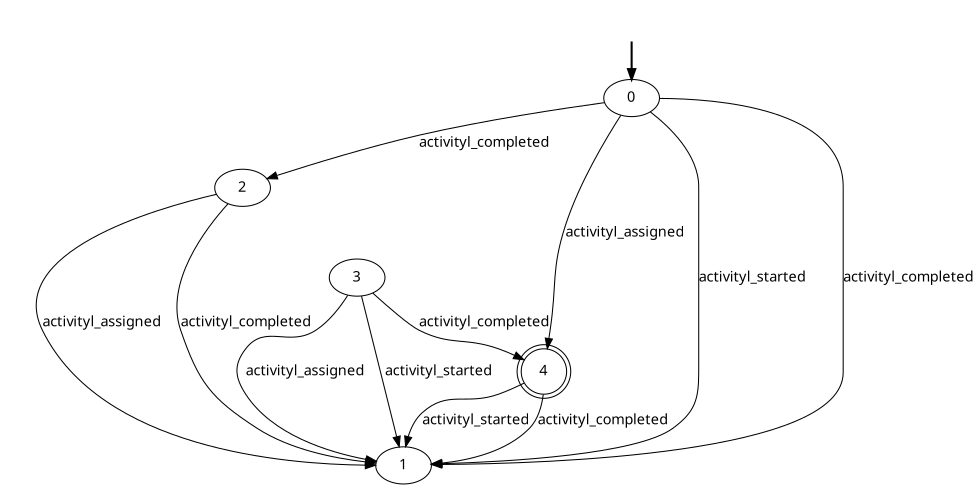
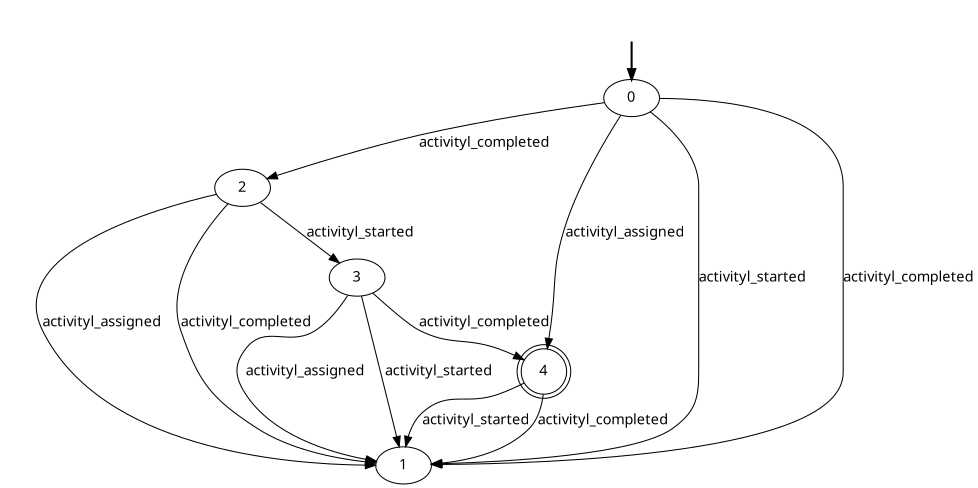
edge "2" -> "3": added, label "activityl_started"
